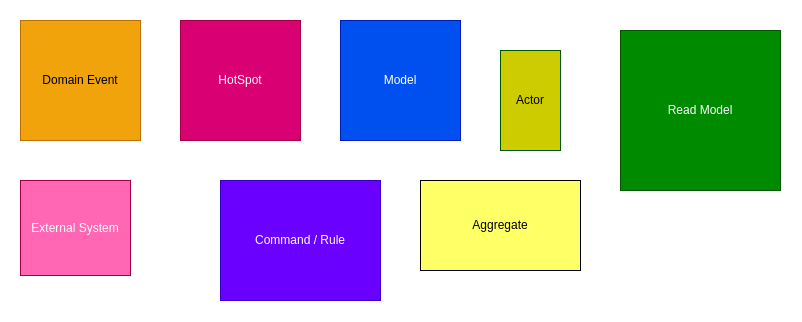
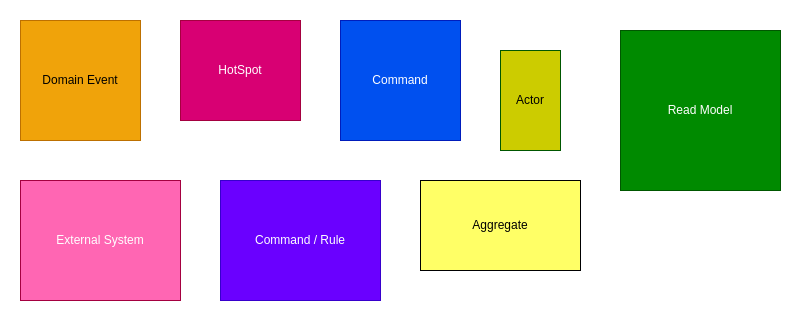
node "HotSpot": size 120x120 -> 120x100
node "Model": label "Model" -> "Command"
node "External System": size 110x95 -> 160x120
